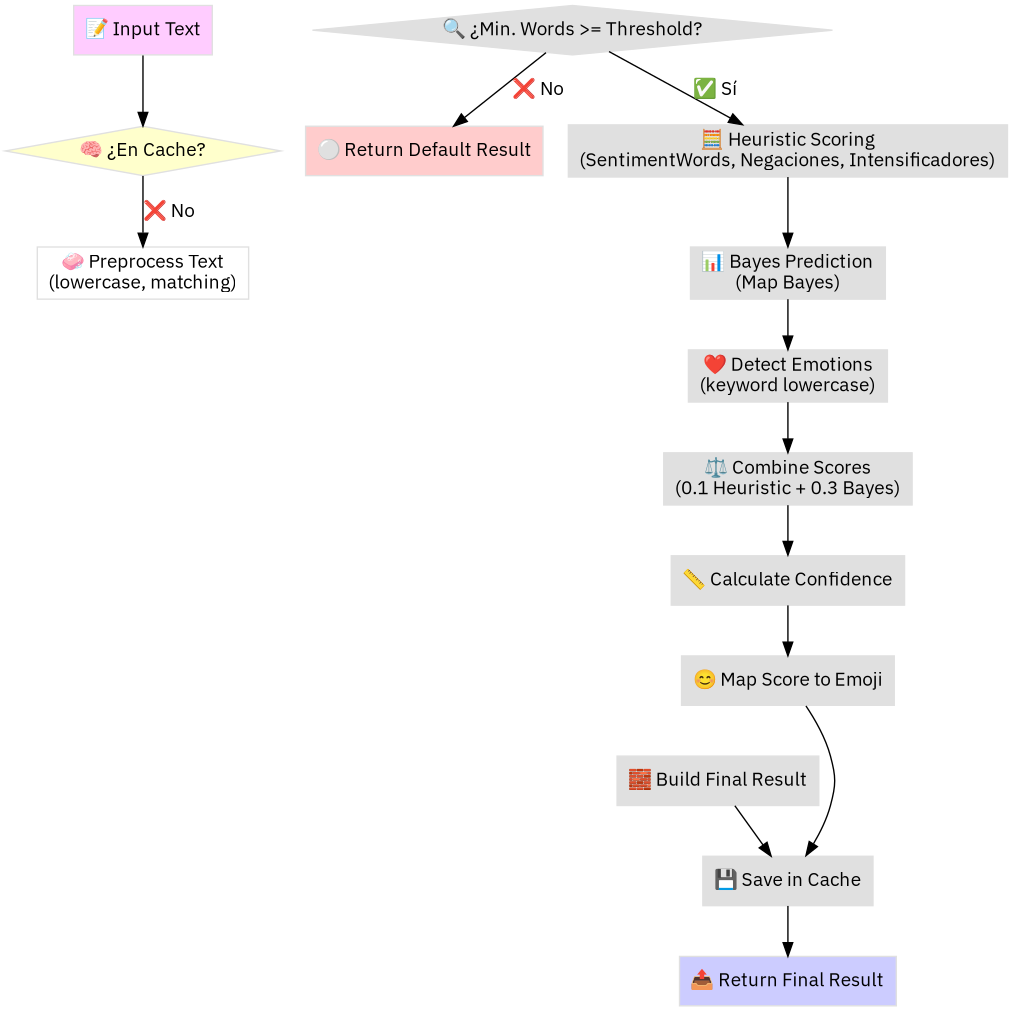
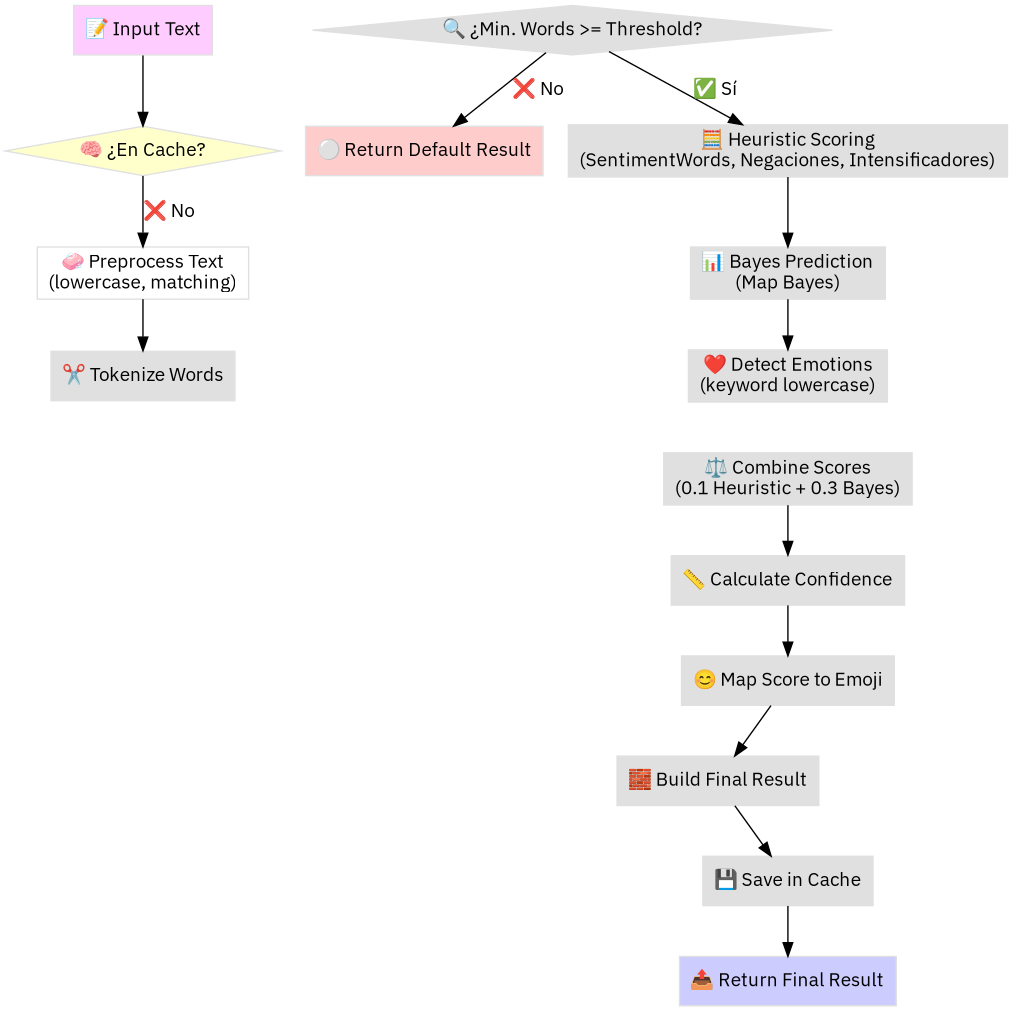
node "✂️ Tokenize Words": added
edge "❤️ Detect Emotions (keyword lowercase)" -> "⚖️ Combine Scores (0.1 Heuristic + 0.3 Bayes)": removed
edge "😊 Map Score to Emoji" -> "💾 Save in Cache": now "😊 Map Score to Emoji" -> "🧱 Build Final Result"
